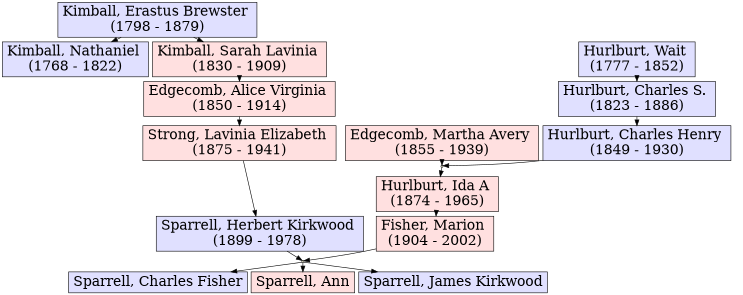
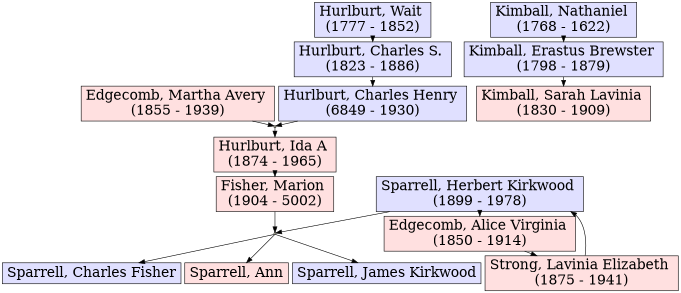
edge "Kimball, Erastus Brewster" -> "Kimball, Nathaniel": reversed
node "Kimball, Nathaniel": text "(1768 - 1822)" -> "(1768 - 1622)"
edge "Kimball, Sarah Lavinia" -> "Edgecomb, Alice Virginia": now "Sparrell, Herbert Kirkwood" -> "Edgecomb, Alice Virginia"
node "Hurlburt, Charles Henry": text "(1849 - 1930)" -> "(6849 - 1930)"
node "Fisher, Marion": text "(1904 - 2002)" -> "(1904 - 5002)"
